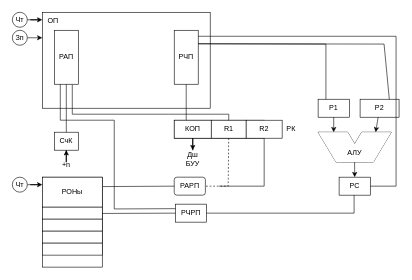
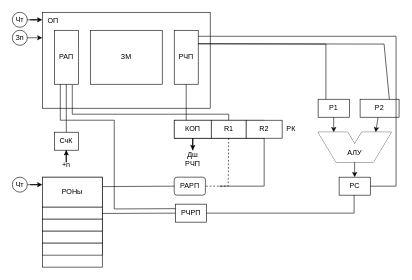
node "ЗМ": added
node "Дш БУУ": label "Дш БУУ" -> "Дш РЧП"
